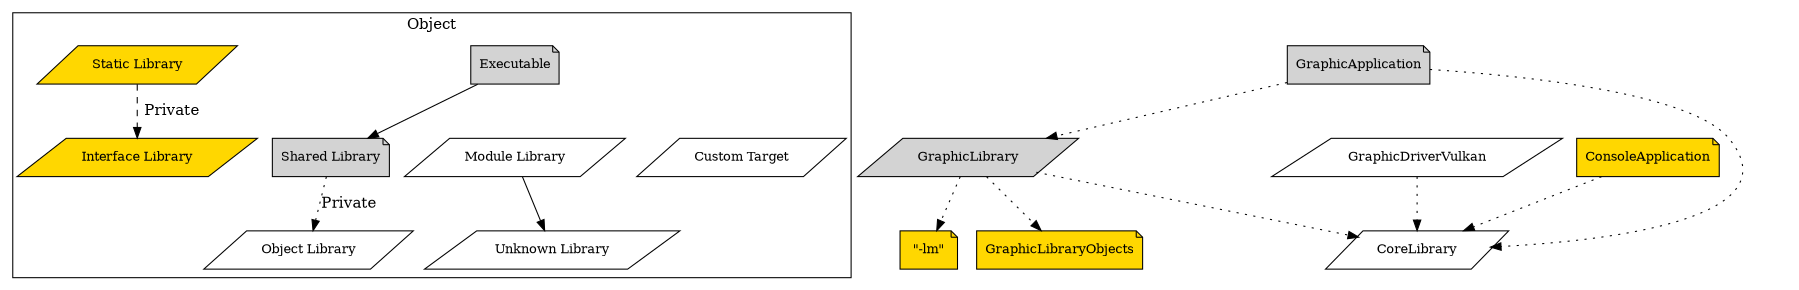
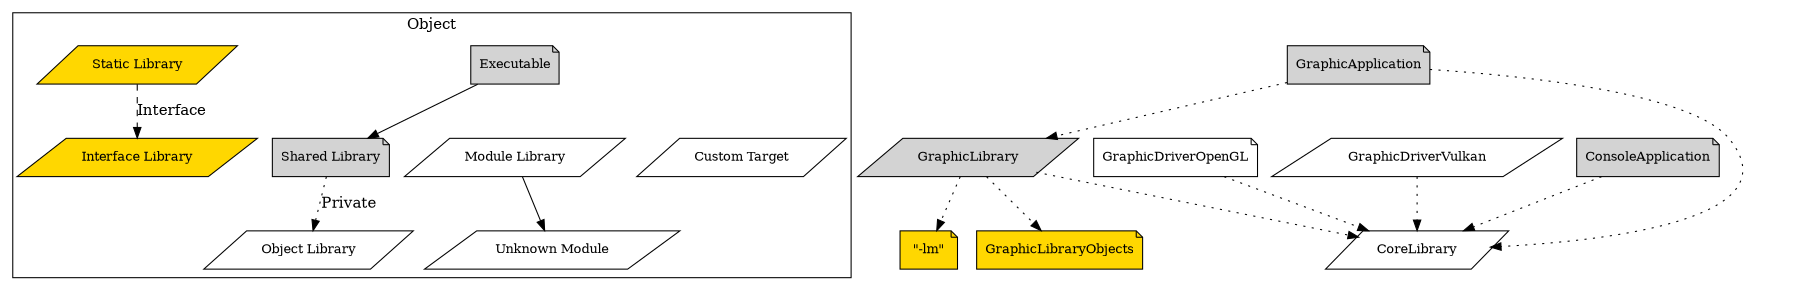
edge "Static Library" -> "Interface Library": label "Private" -> "Interface"
node "GraphicDriverOpenGL": added
node "ConsoleApplication": fillcolor gold -> lightgrey
node "Unknown Library": label "Unknown Library" -> "Unknown Module"
